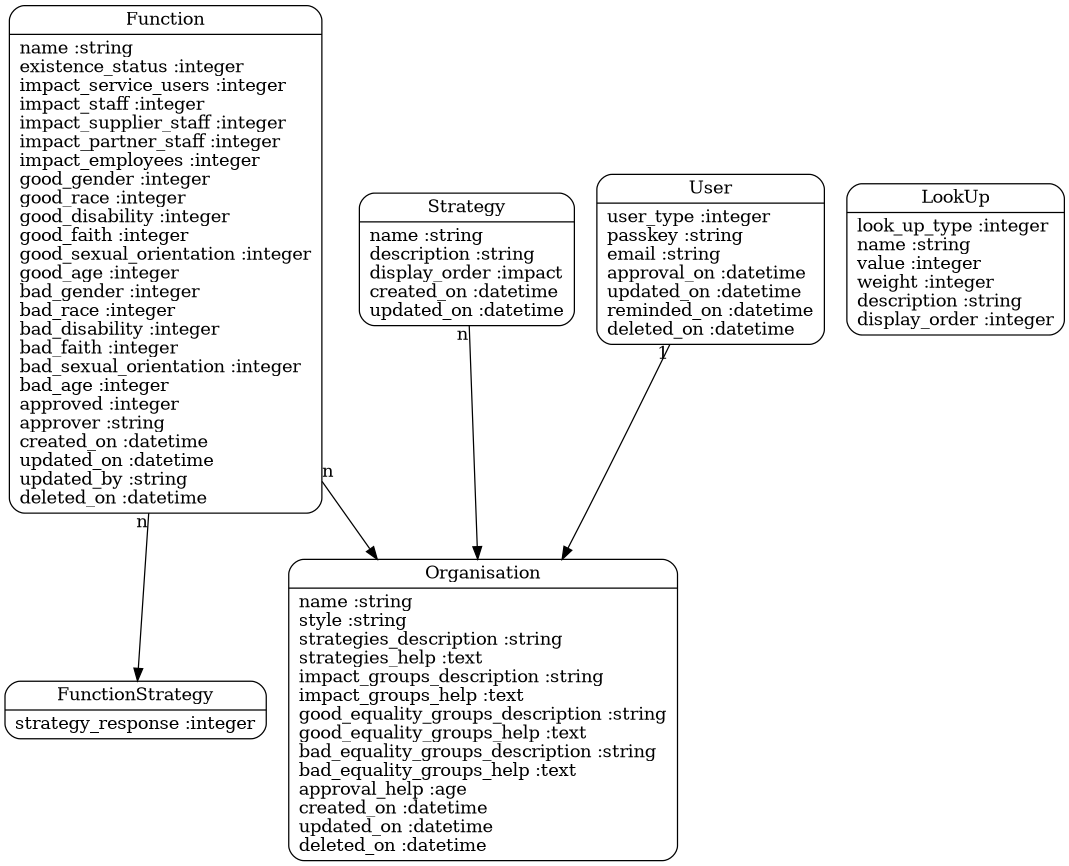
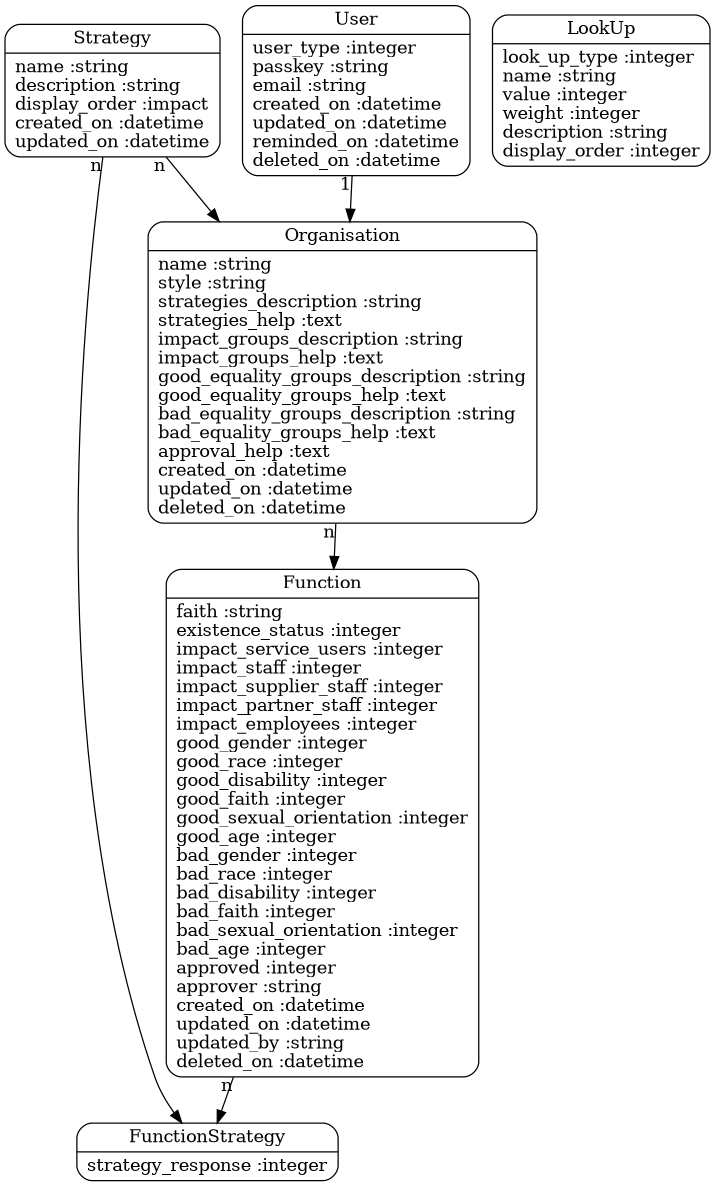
node "Function": text "name :string" -> "faith :string"
node "User": text "approval_on :datetime" -> "created_on :datetime"
edge "Function" -> "Organisation": reversed
edge "Strategy" -> "FunctionStrategy": added
node "Organisation": text "approval_help :age" -> "approval_help :text"
